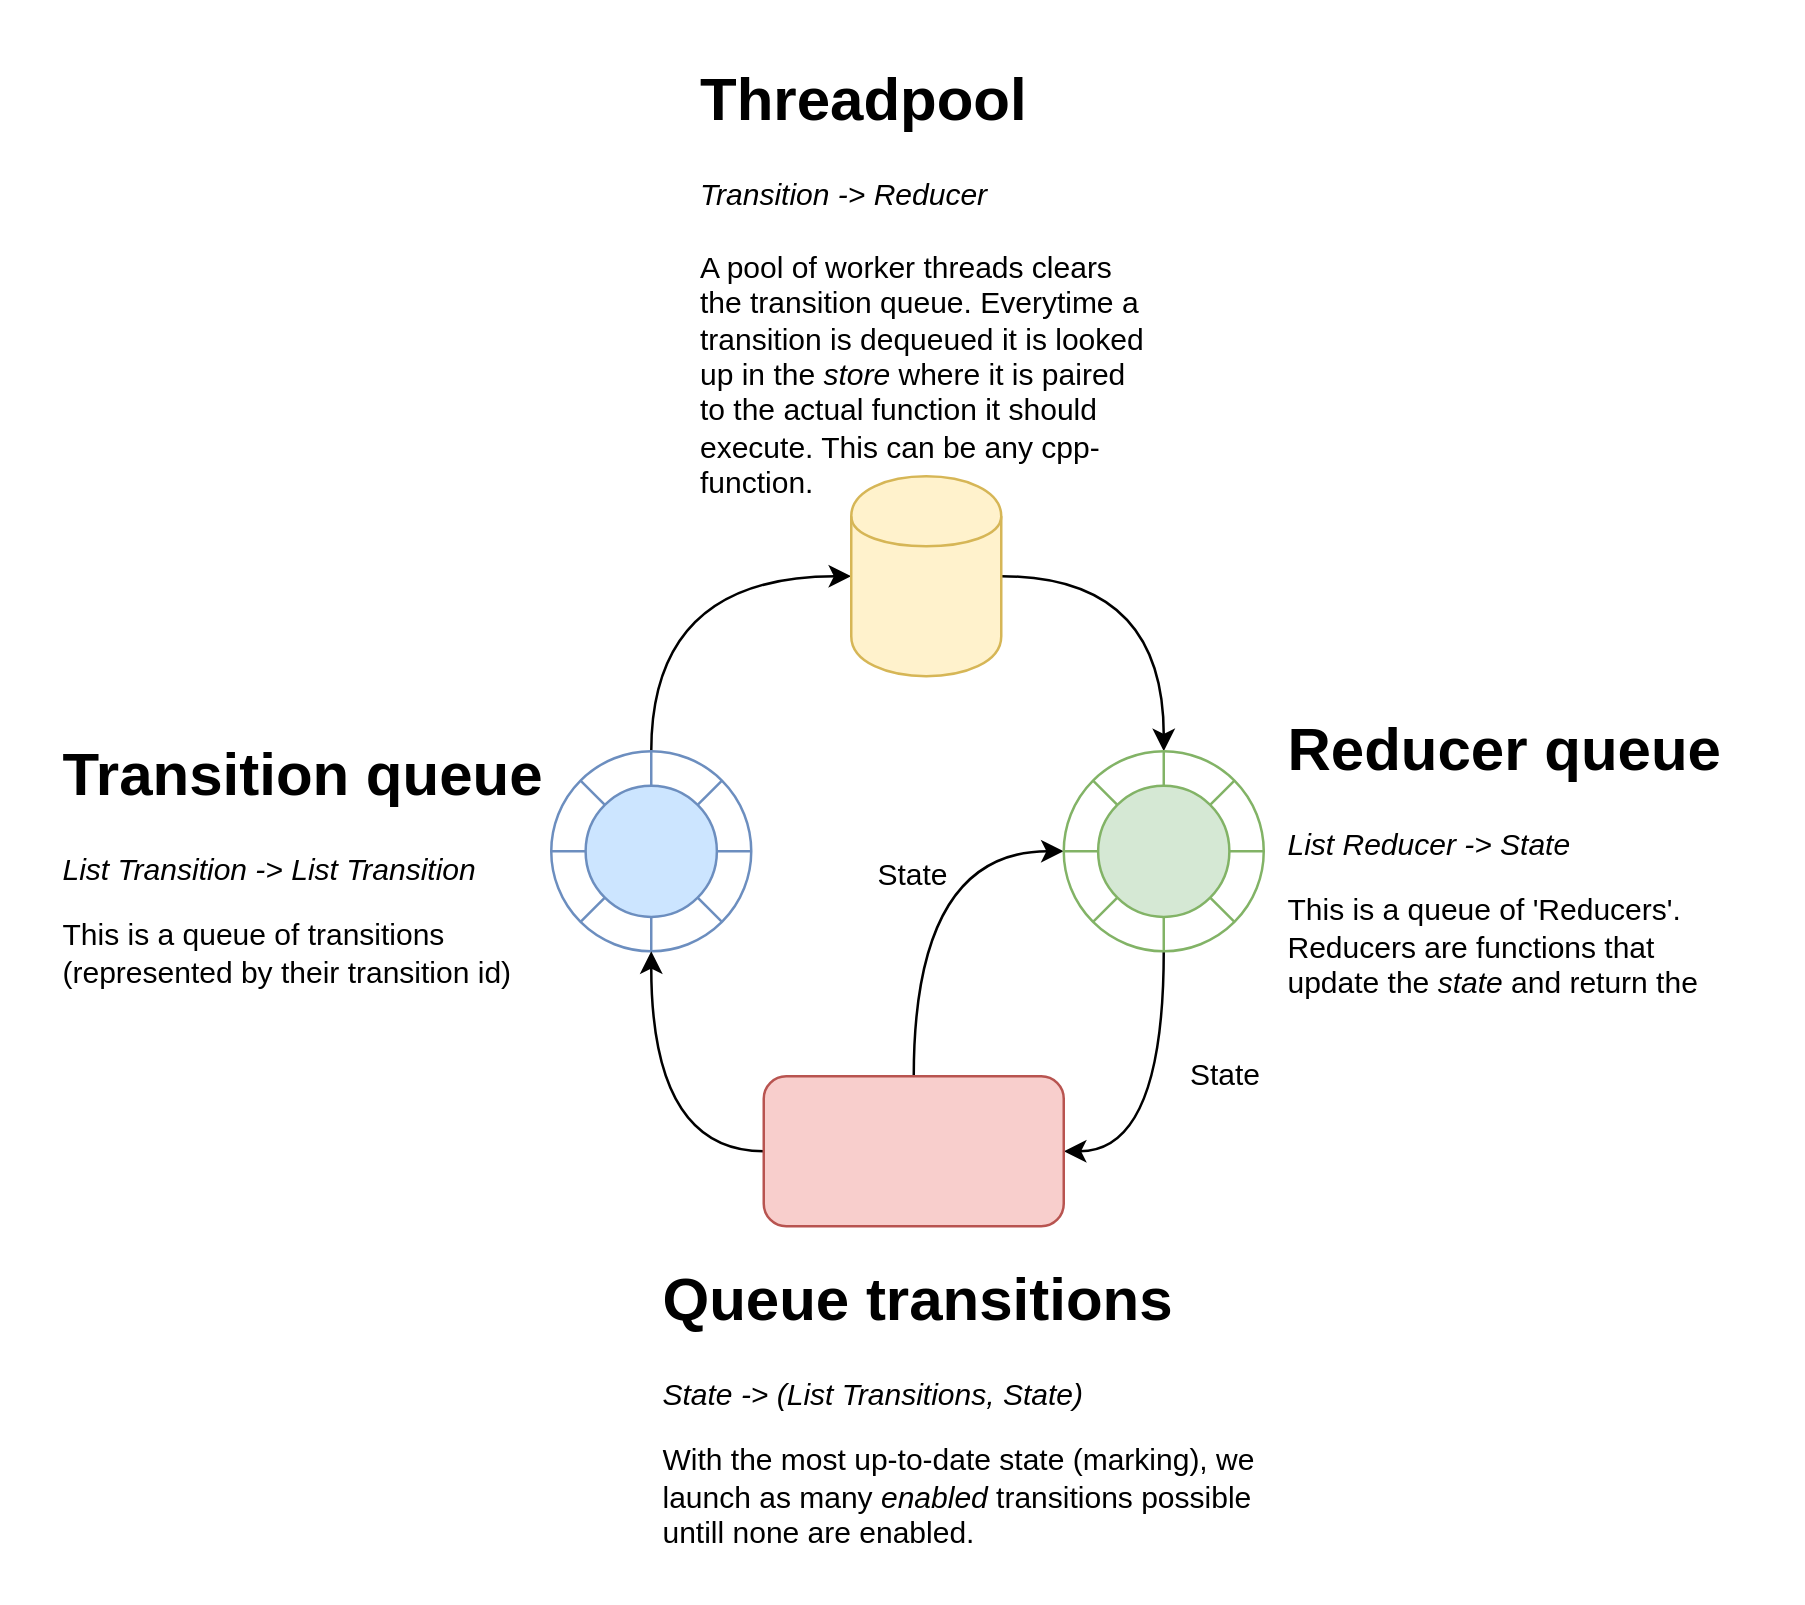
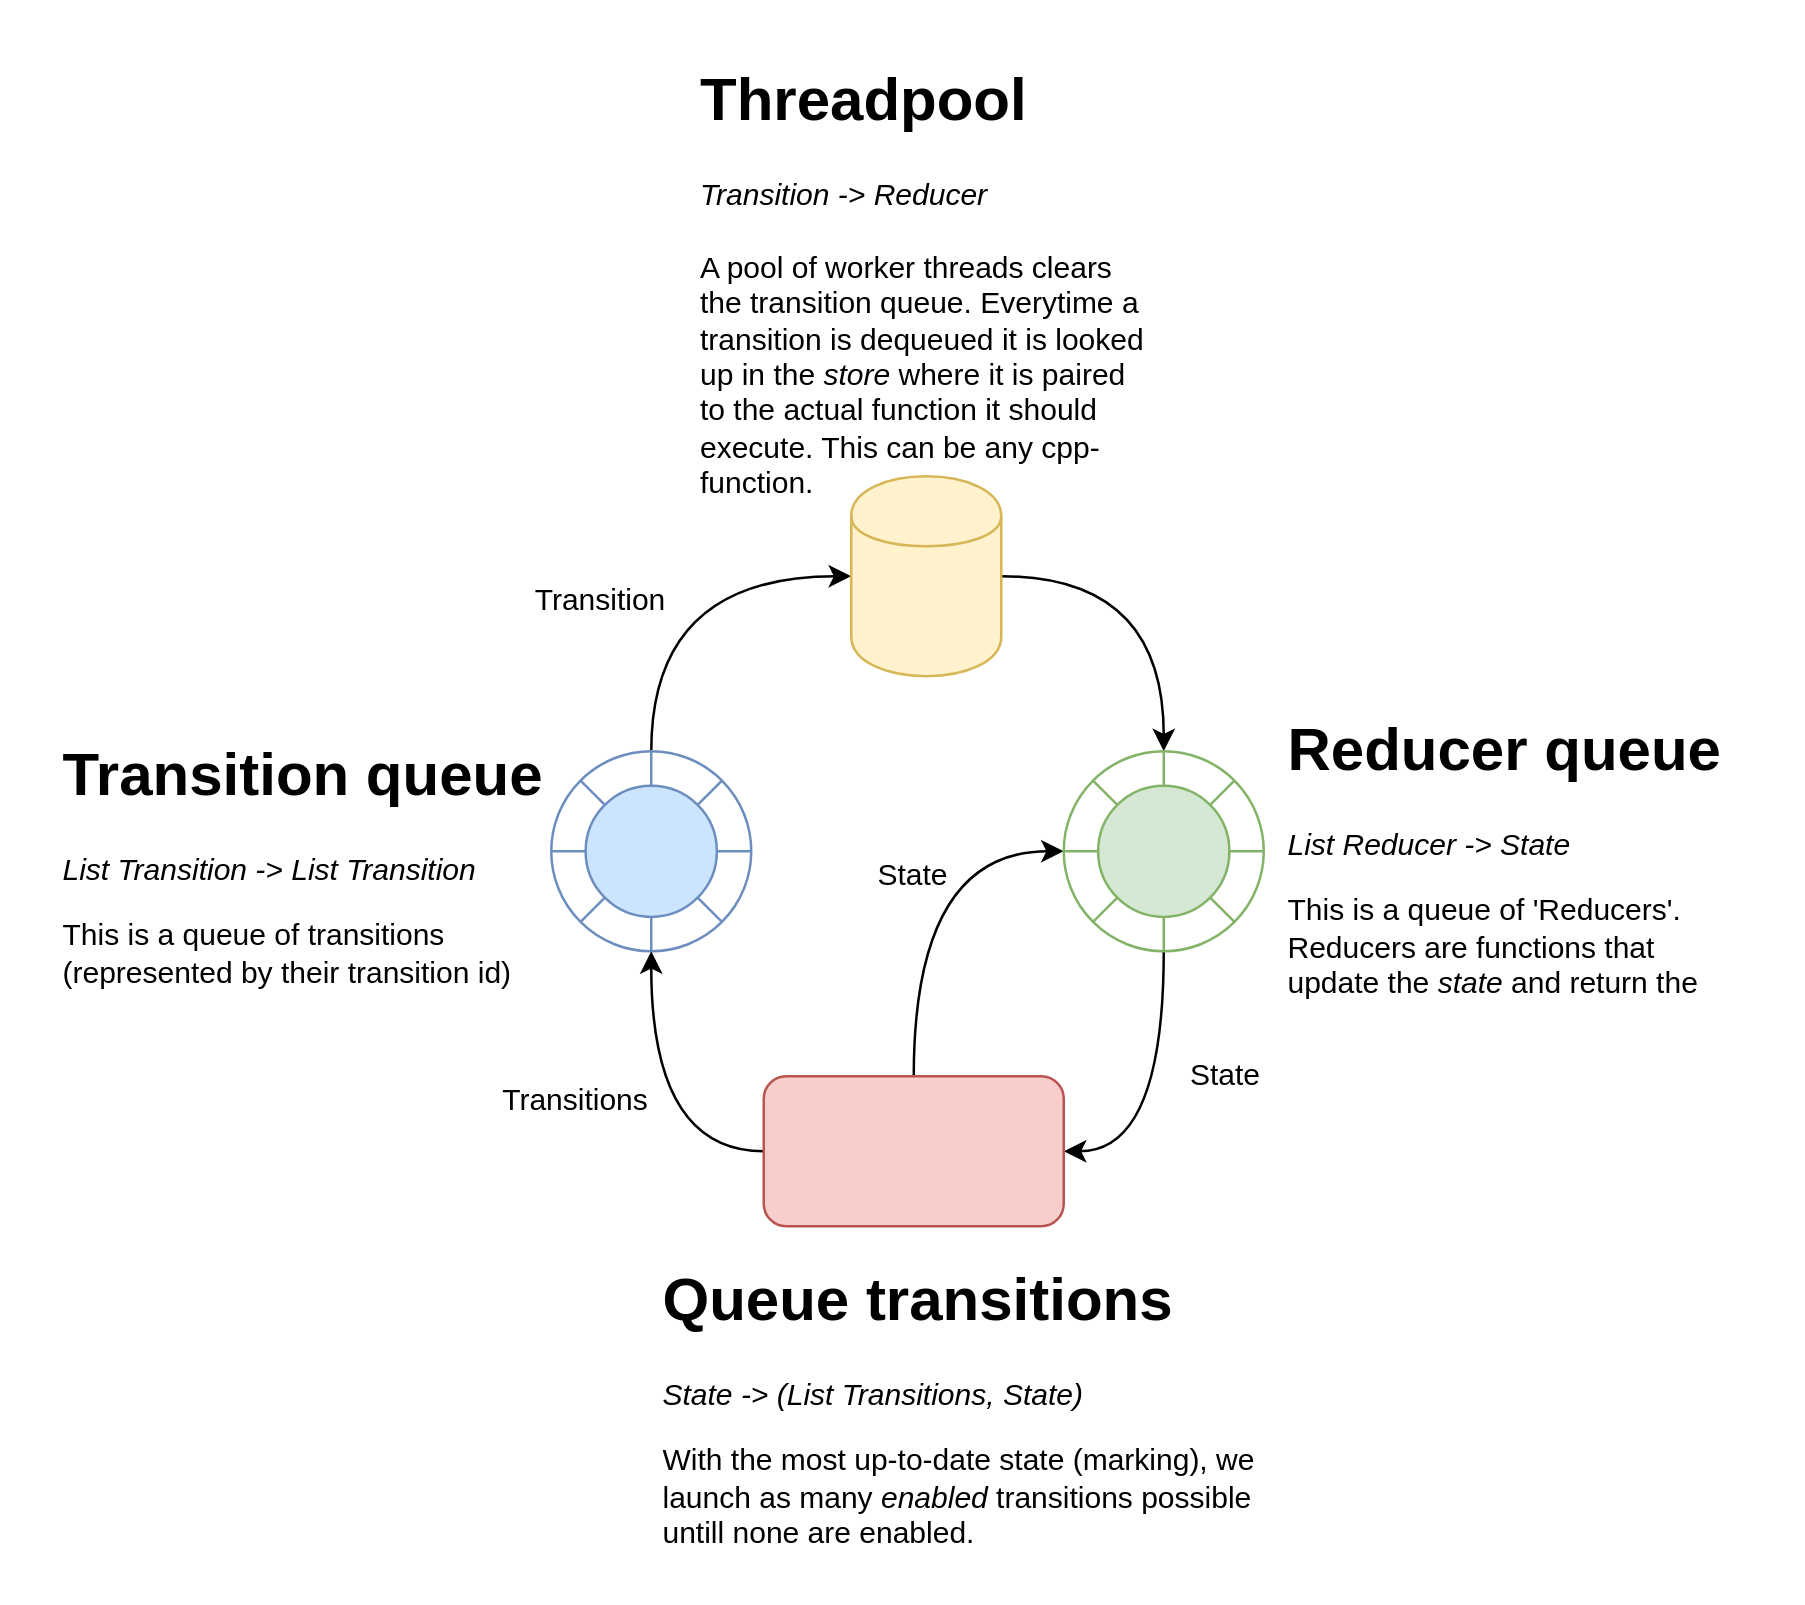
node "Transition": added
node "Transitions": added
